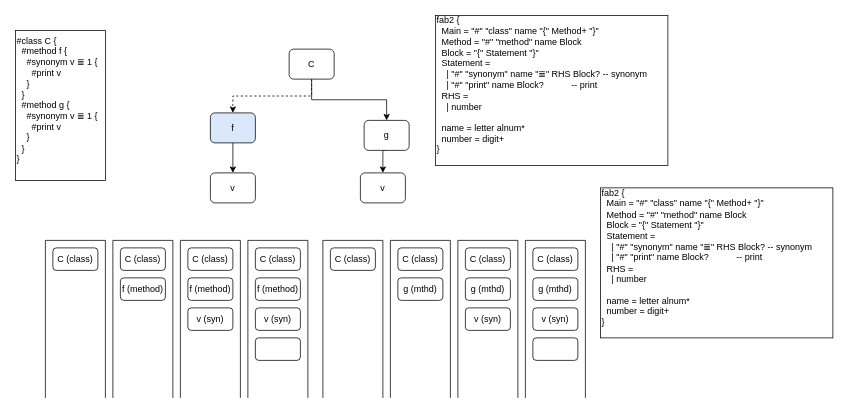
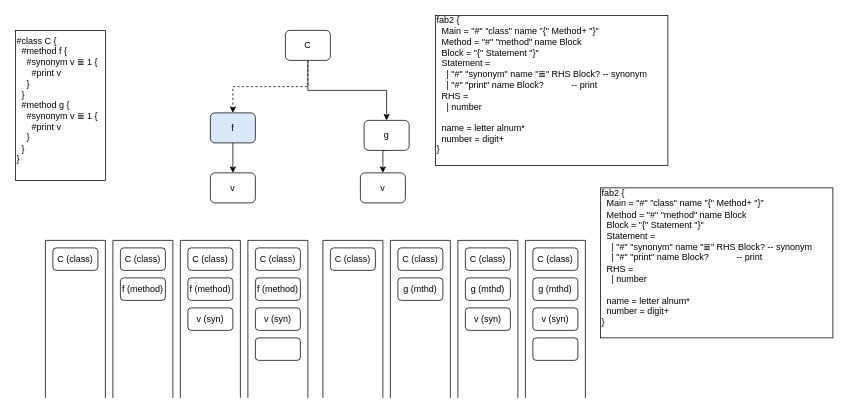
node "C": moved (312, 64) -> (308, 45)
